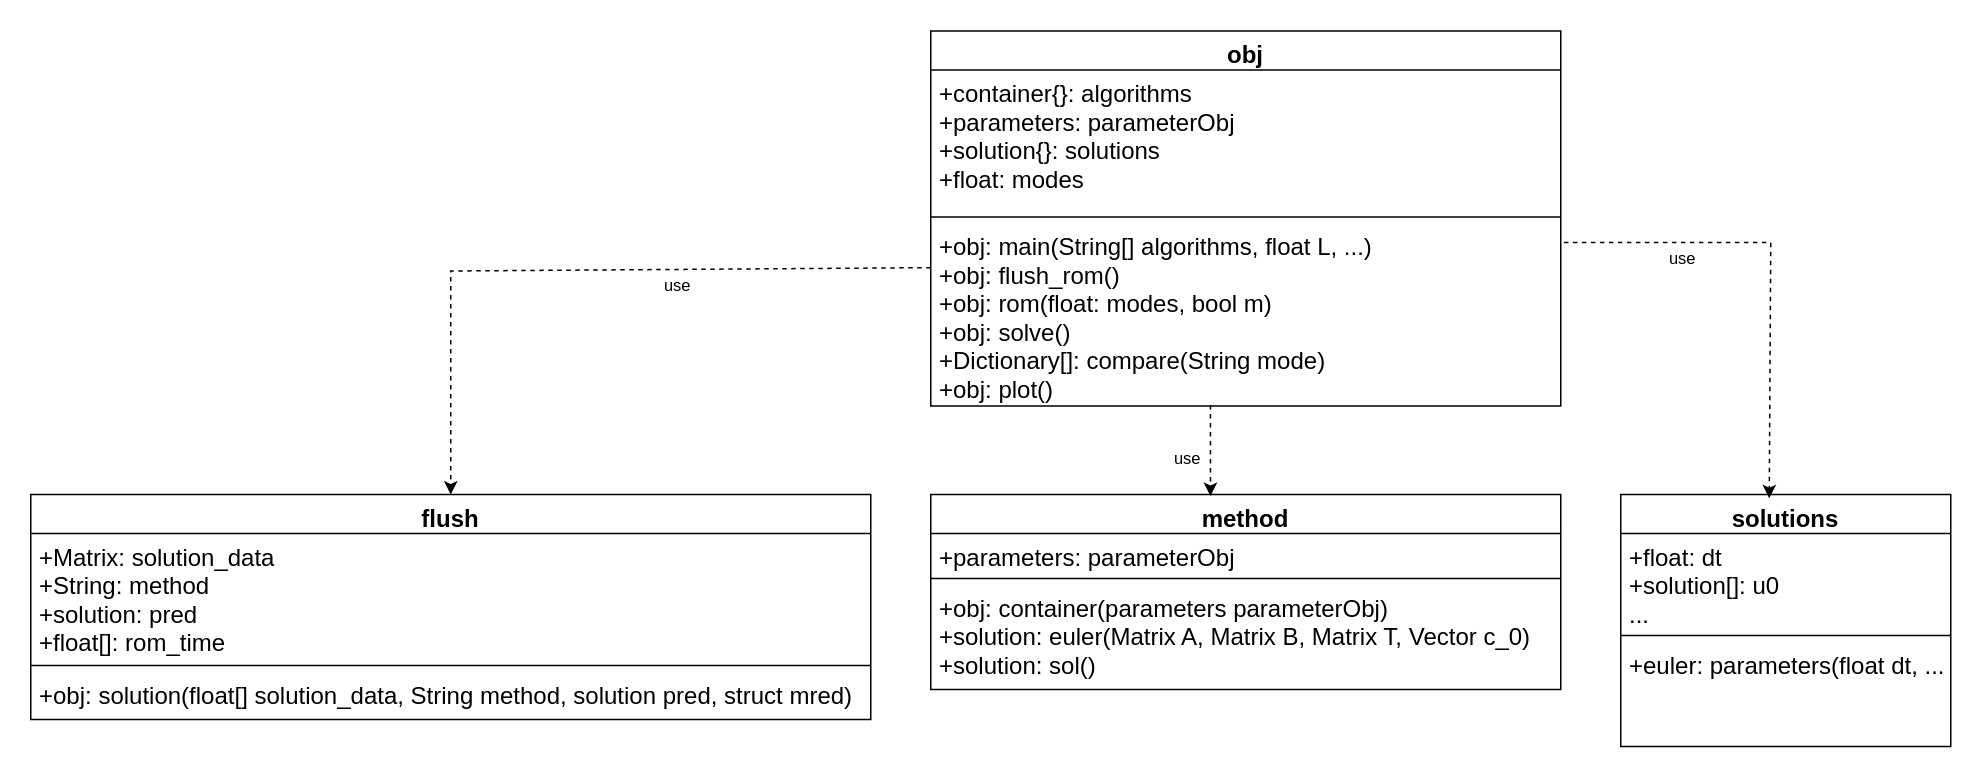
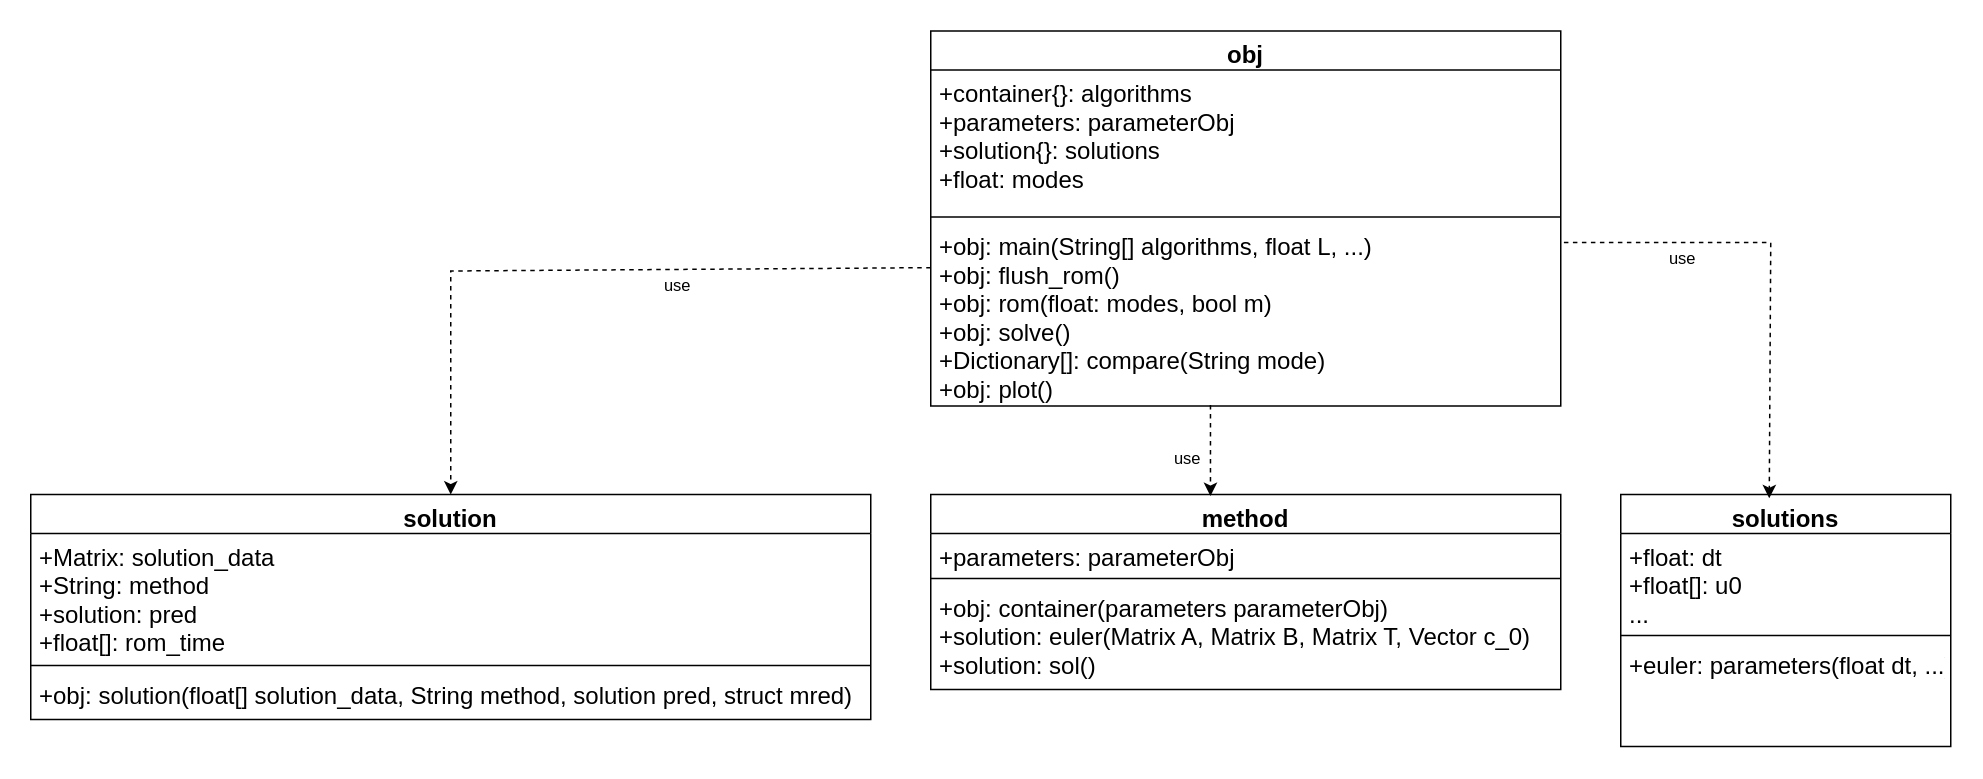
node "flush": label "flush" -> "solution"
node "+float: dt +solution[]: u0 ...": label "+float: dt +solution[]: u0 ..." -> "+float: dt +float[]: u0 ..."
